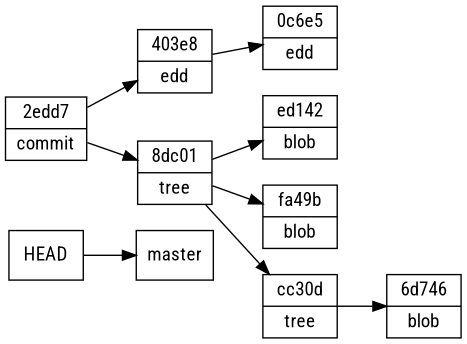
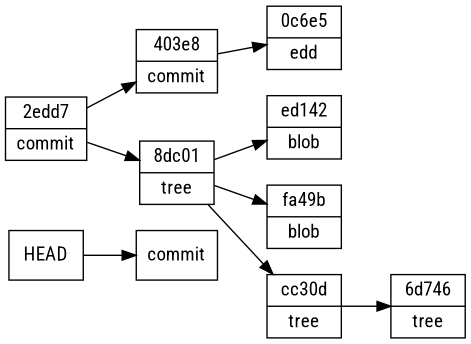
node "403e8": text "edd" -> "commit"
node "master": label "master" -> "commit"
node "6d746": text "blob" -> "tree"
